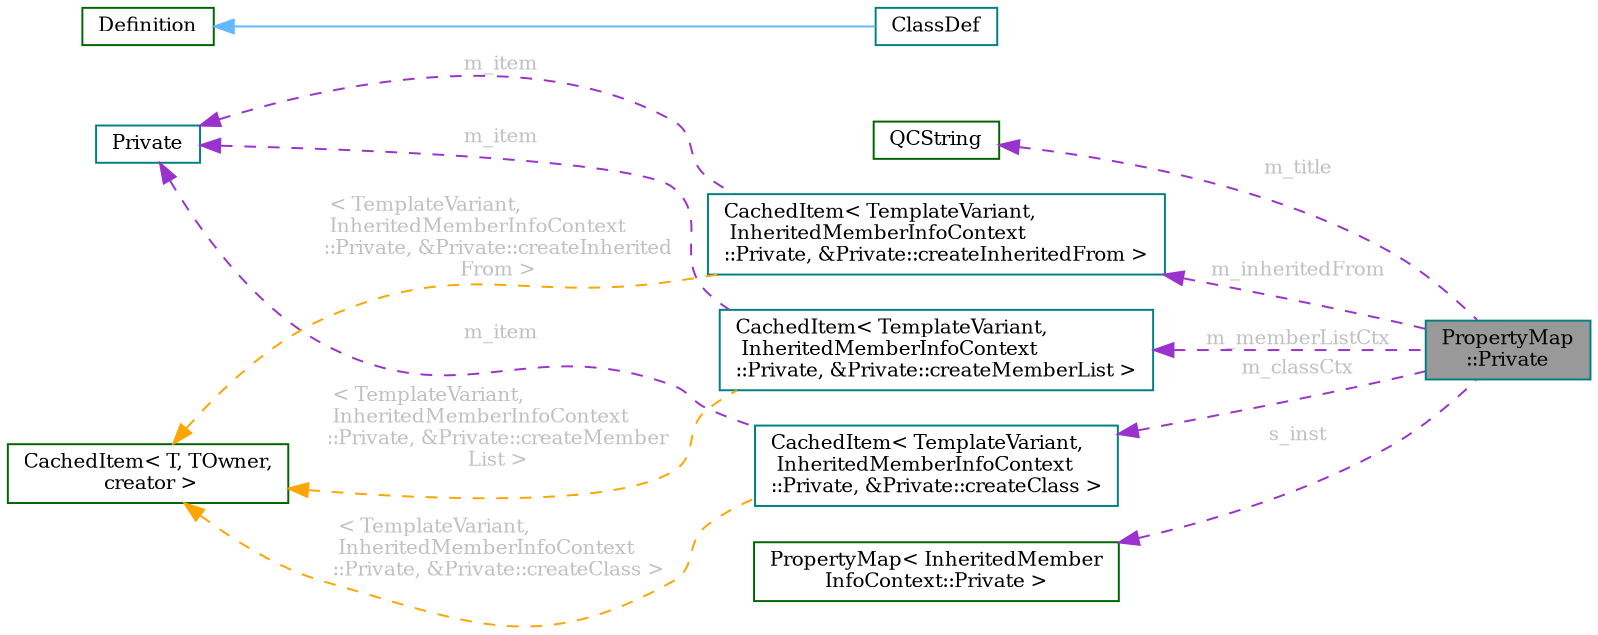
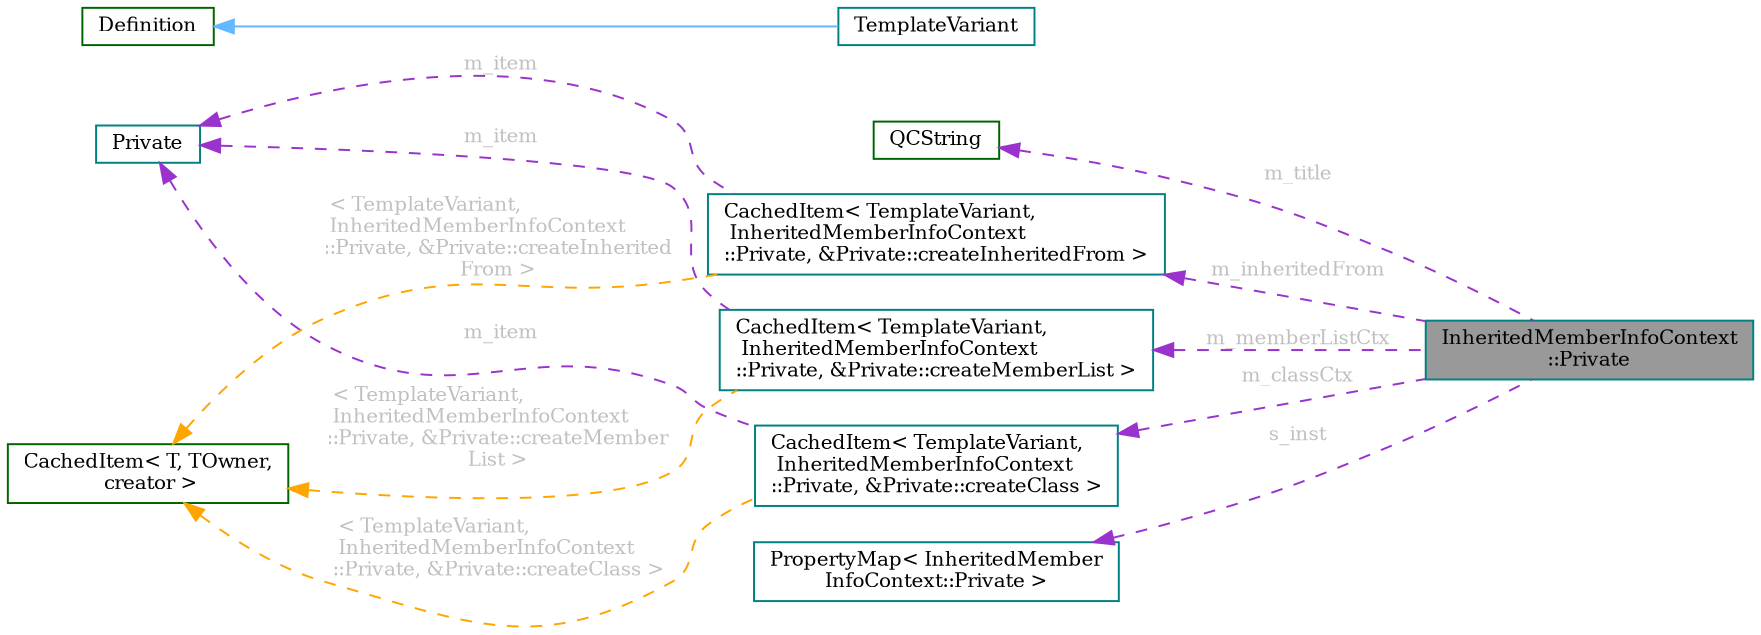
node "ClassDef": label "ClassDef" -> "TemplateVariant"
node "PropertyMap ::Private": label "PropertyMap ::Private" -> "InheritedMemberInfoContext ::Private"
node "PropertyMap< InheritedMember InfoContext::Private >": color darkgreen -> teal
